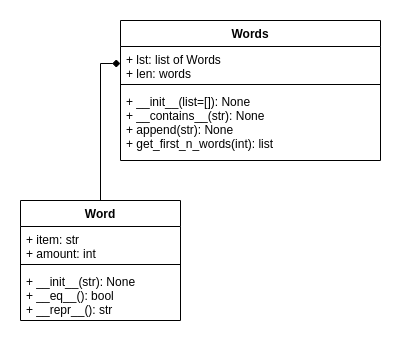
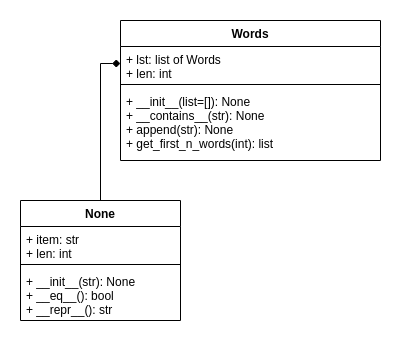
node "+ lst: list of Words + len: words": label "+ lst: list of Words + len: words" -> "+ lst: list of Words + len: int"
node "Word": label "Word" -> "None"
node "+ item: str + amount: int": label "+ item: str + amount: int" -> "+ item: str + len: int"
